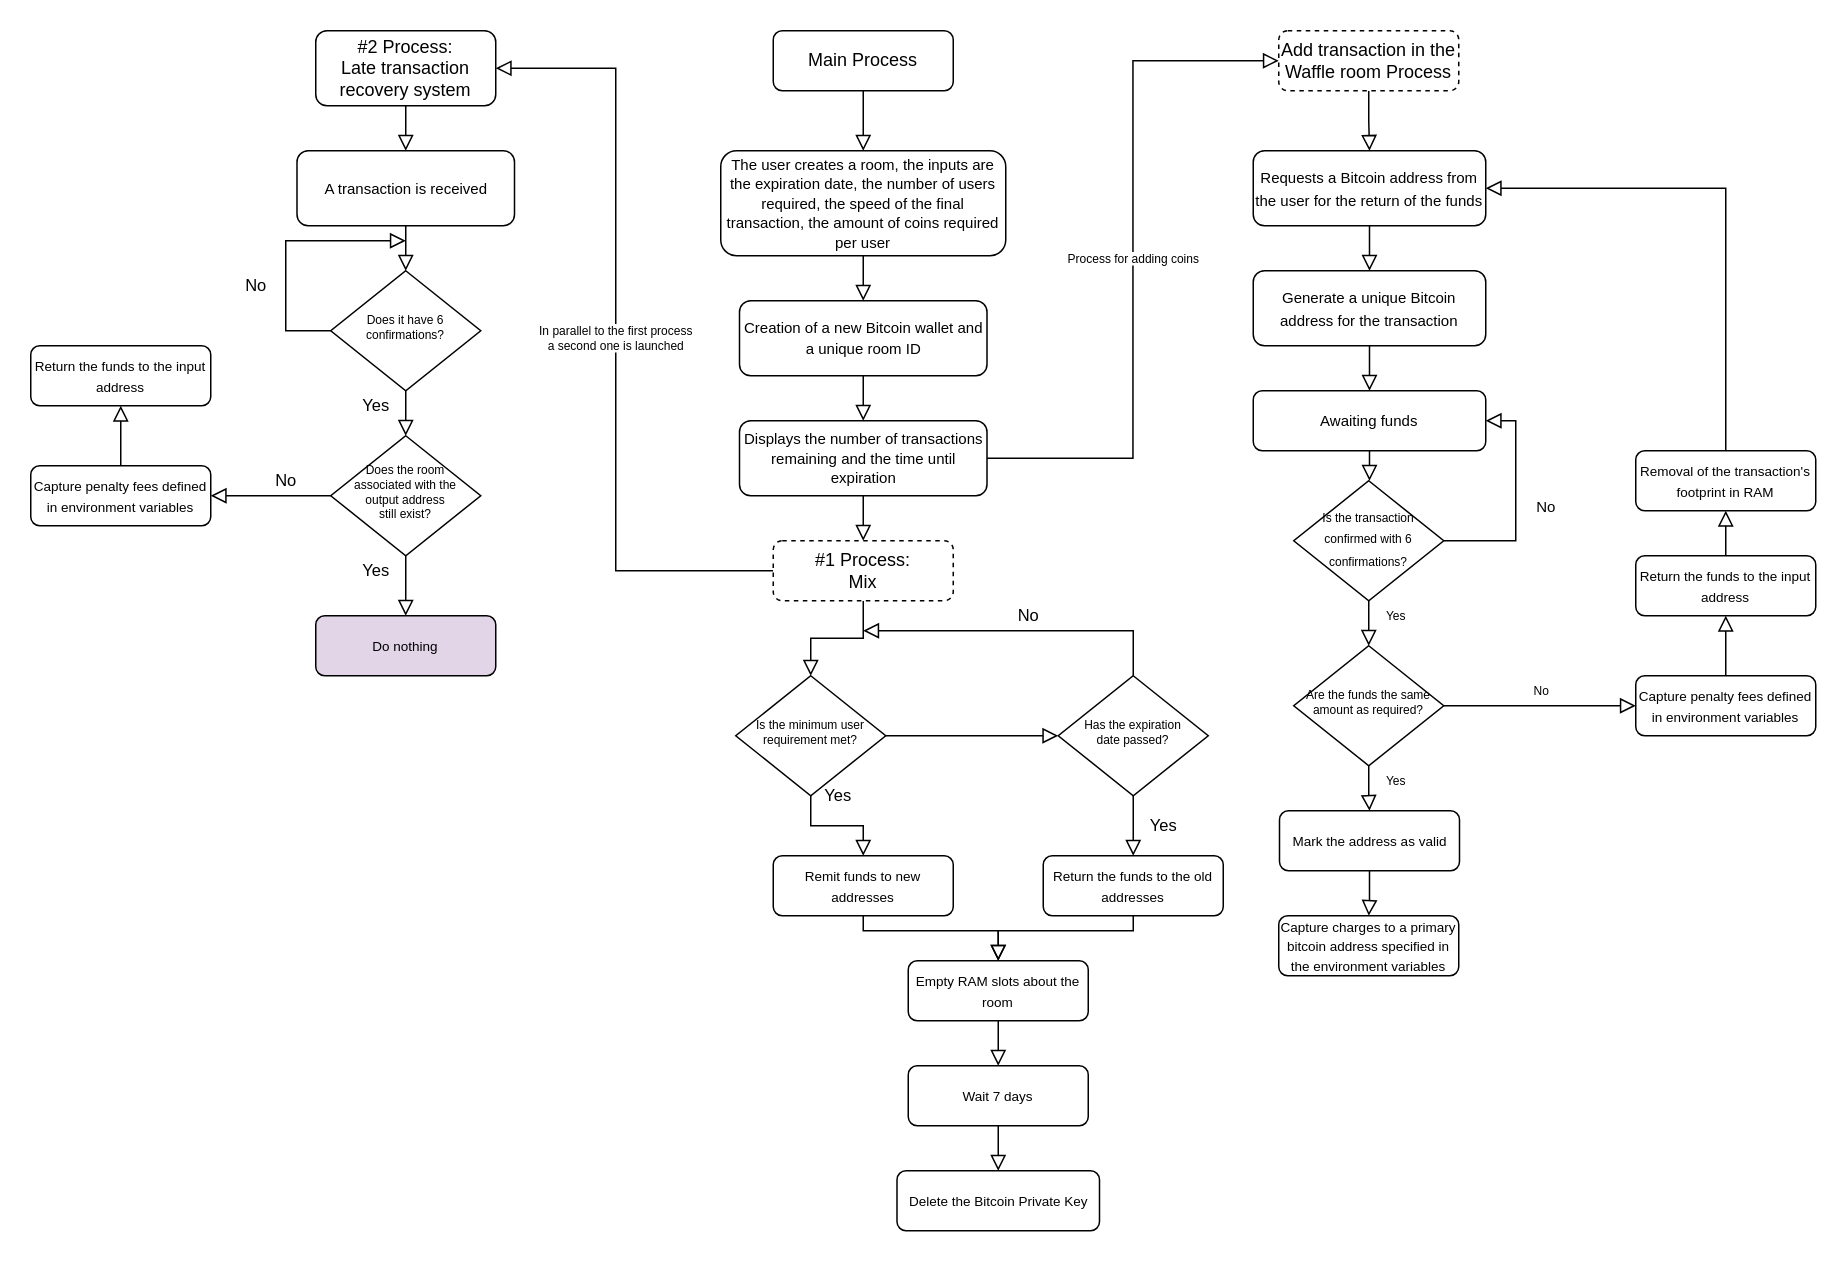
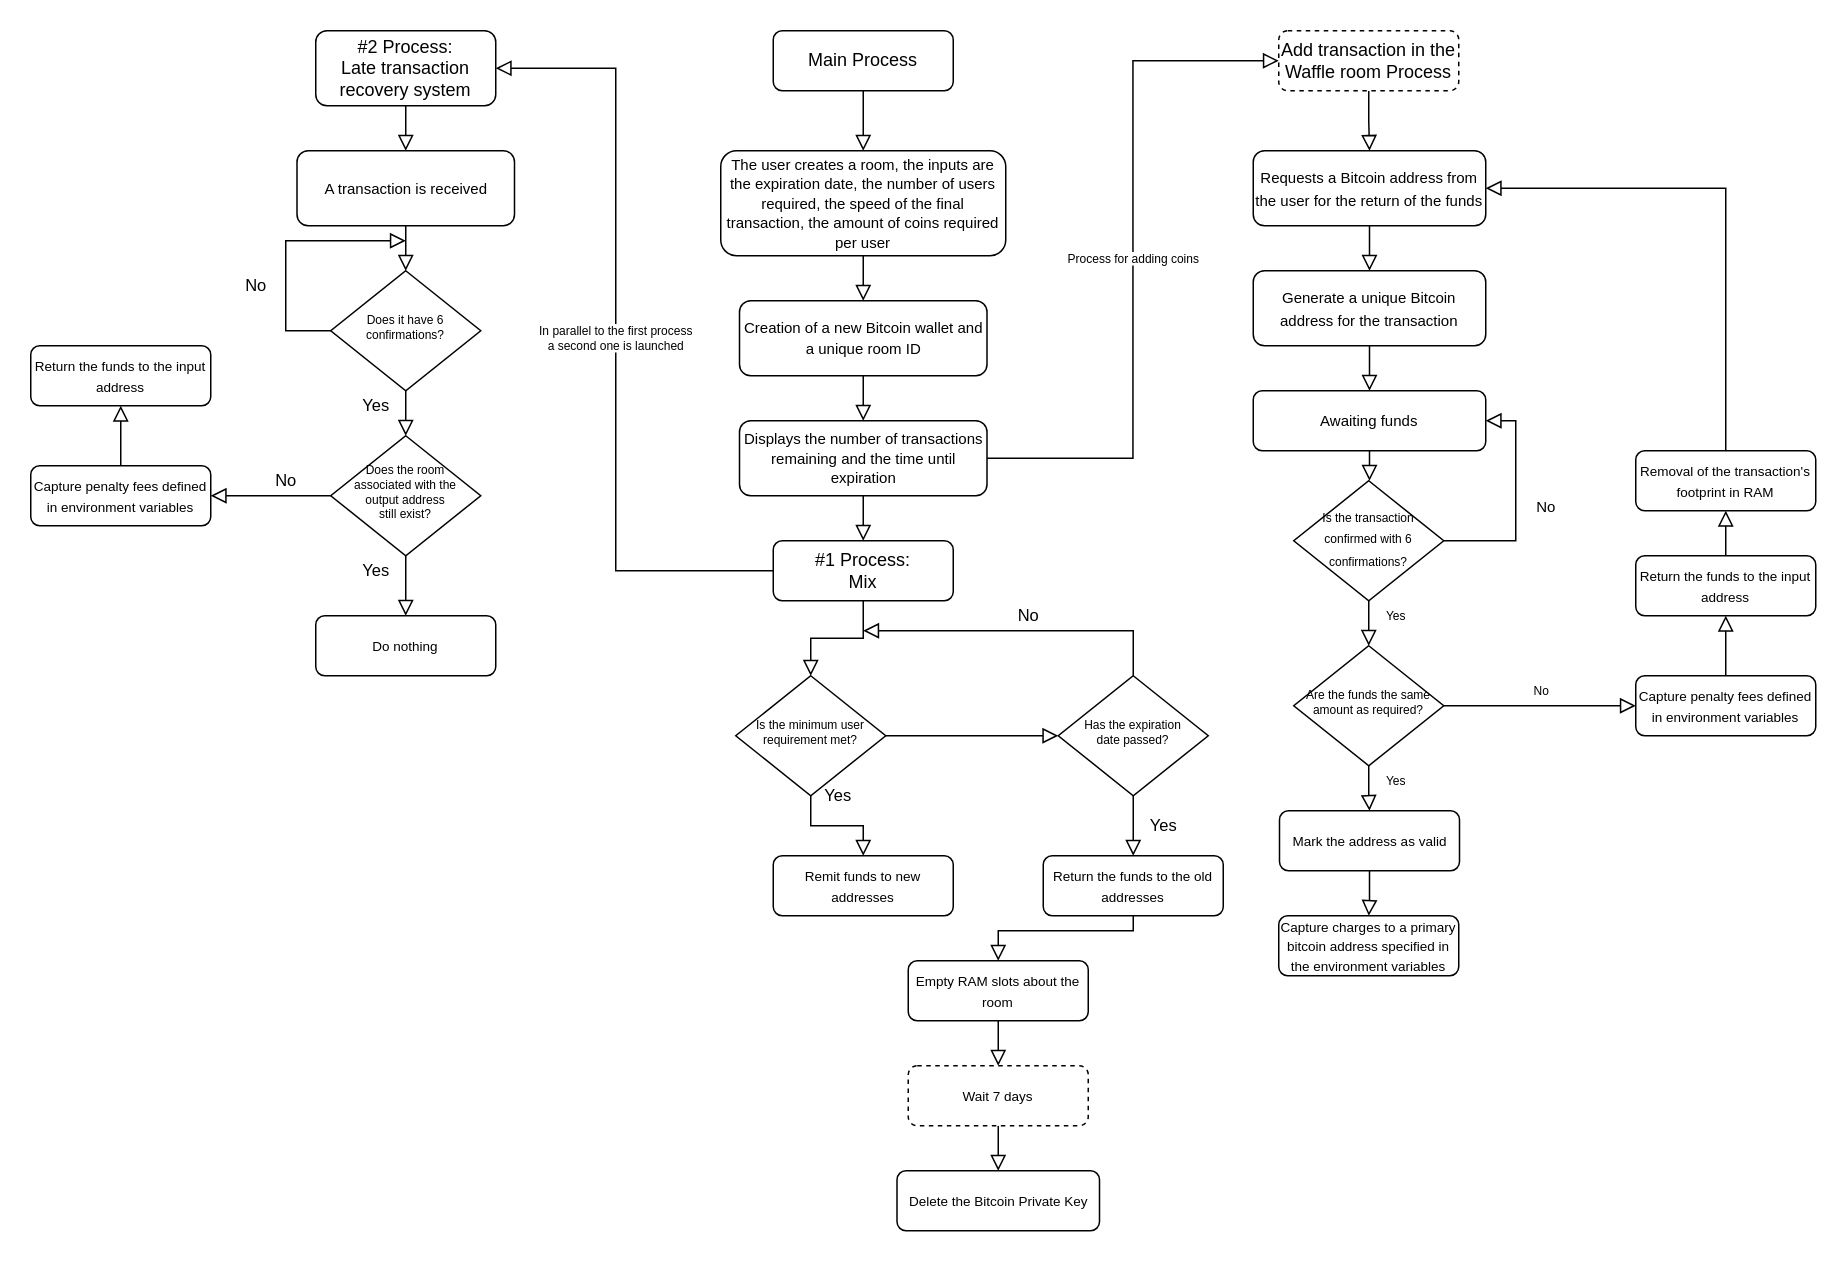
node "#1 Process: Mix": style dashed -> solid
node "Do nothing": fillcolor #e1d5e7 -> #ffffff
edge "Remit funds to new addresses" -> "Empty RAM slots about the room": removed
node "Wait 7 days": style solid -> dashed
